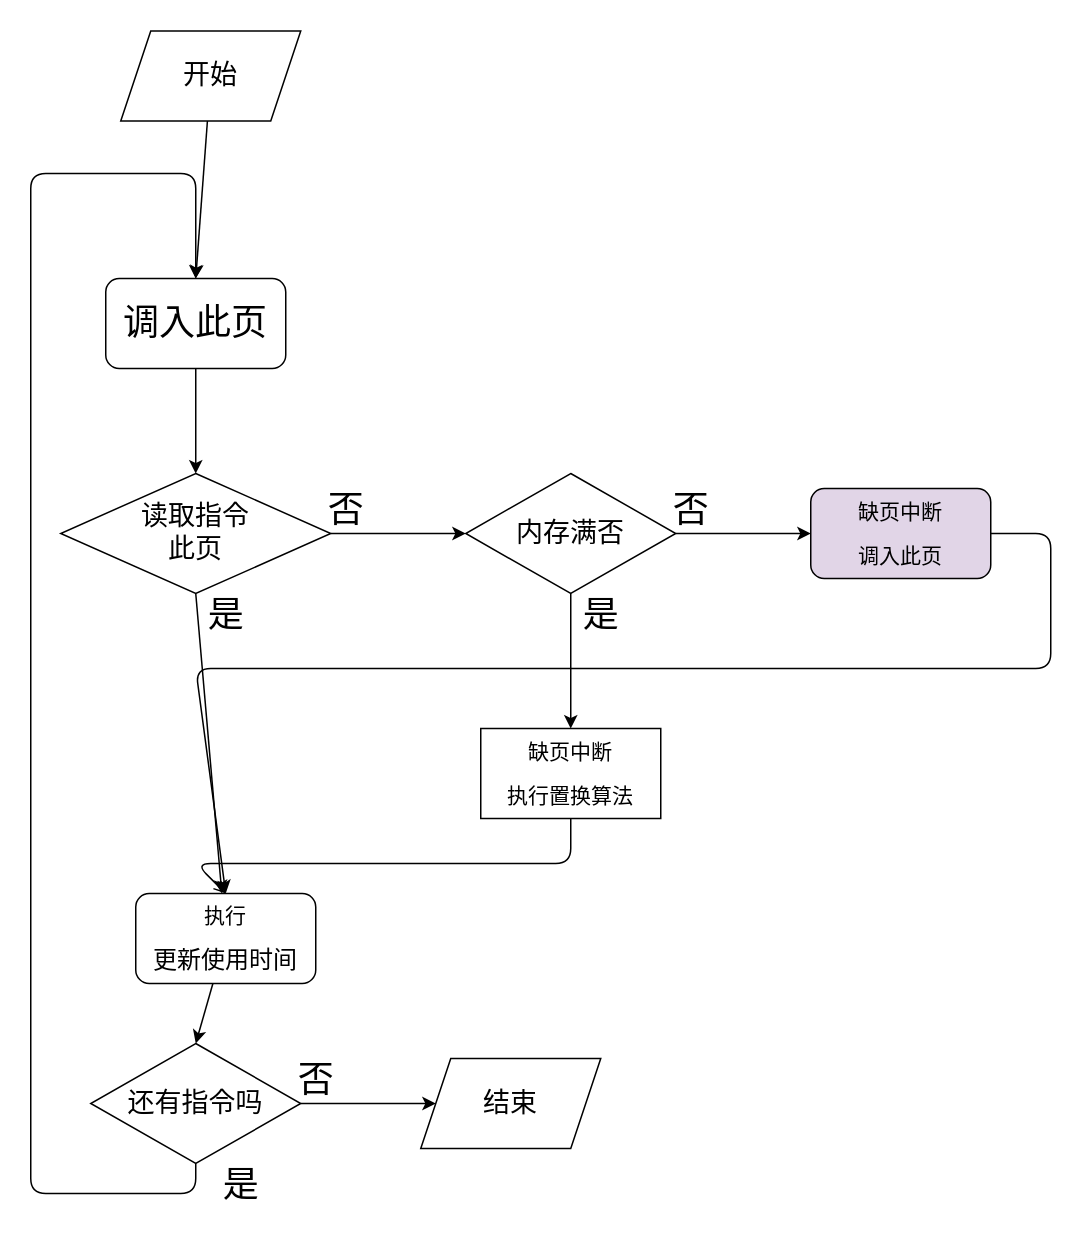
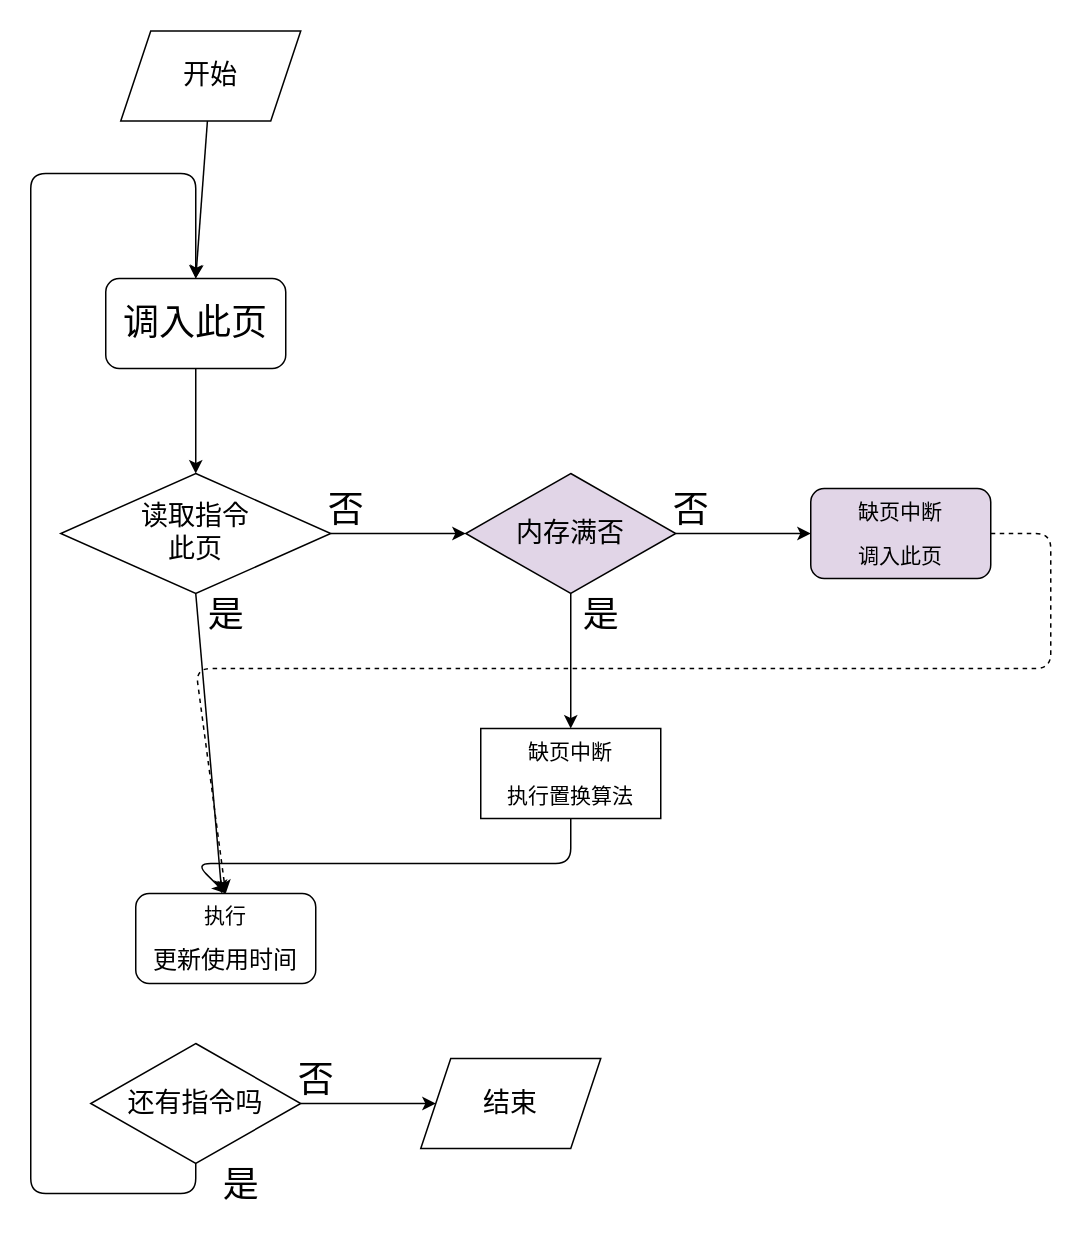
node "内存满否": fillcolor #ffffff -> #e1d5e7
edge "缺页中断 调入此页" -> "执行 更新使用时间": style solid -> dashed
edge "缺页中断 执行置换算法" -> "执行 更新使用时间": arrowhead open -> classic
edge "执行 更新使用时间" -> "还有指令吗": removed
